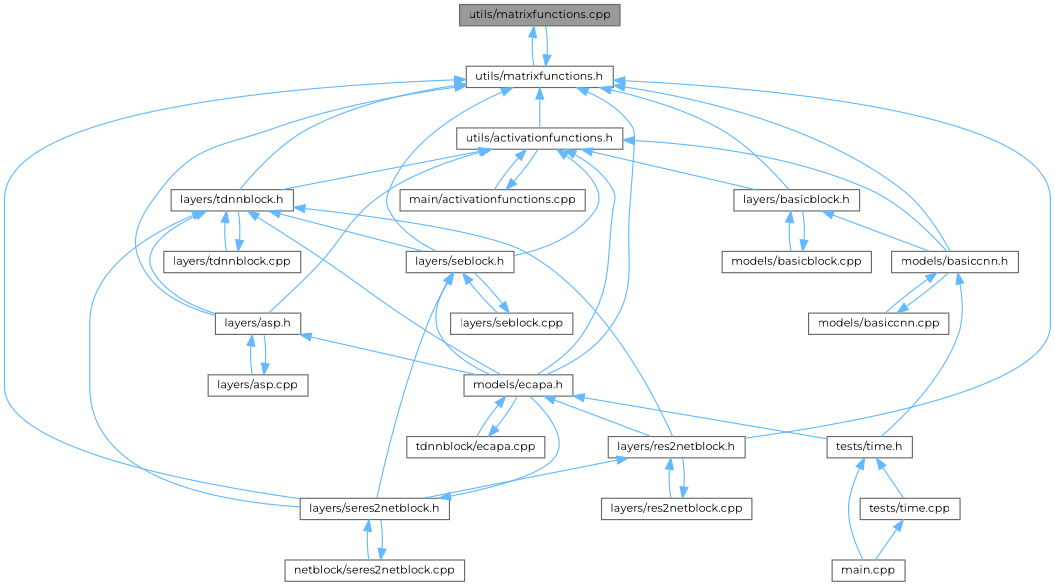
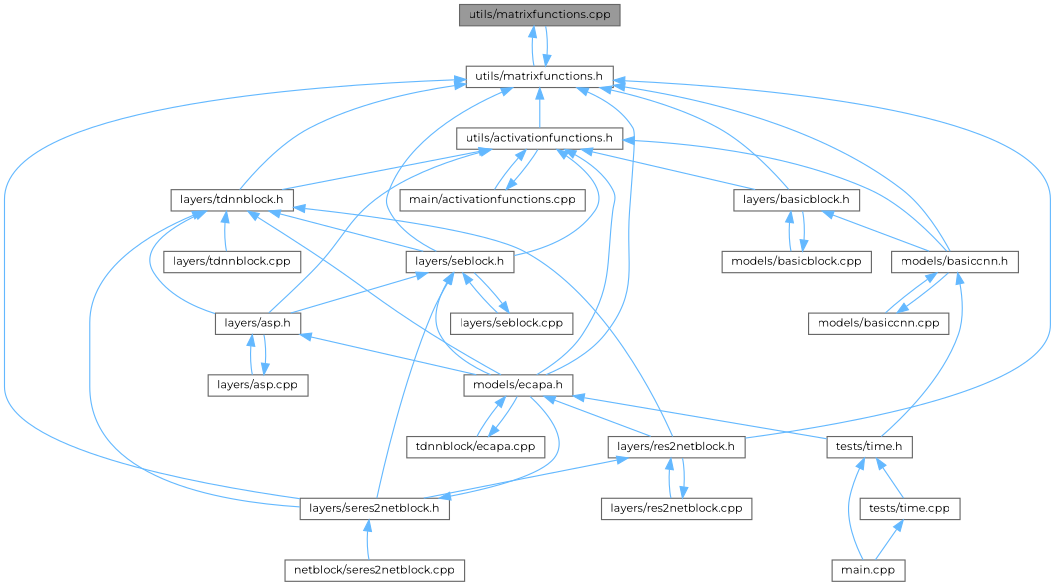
edge "layers/asp.h" -> "utils/matrixfunctions.h": now "layers/asp.h" -> "layers/seblock.h"
edge "layers/tdnnblock.h" -> "layers/tdnnblock.cpp": removed
edge "layers/seres2netblock.h" -> "netblock/seres2netblock.cpp": removed
